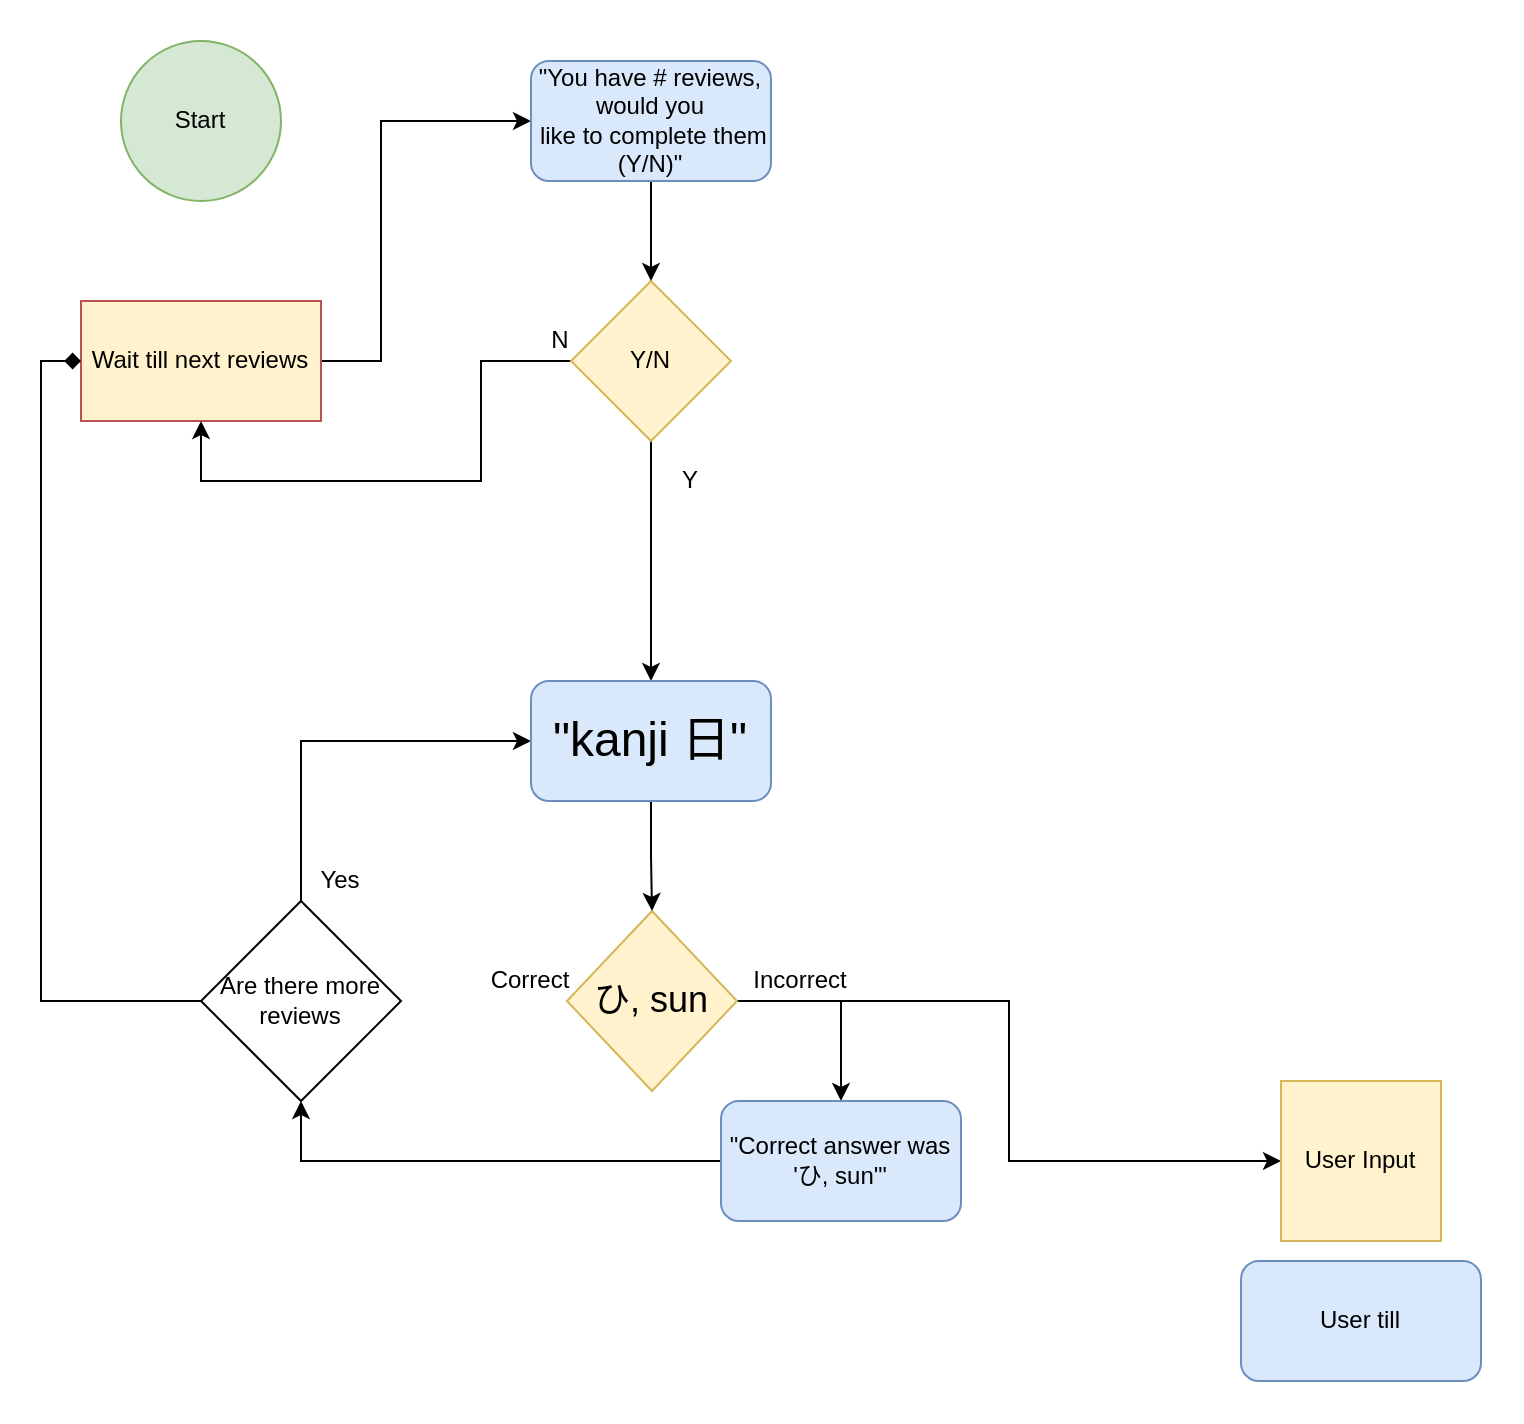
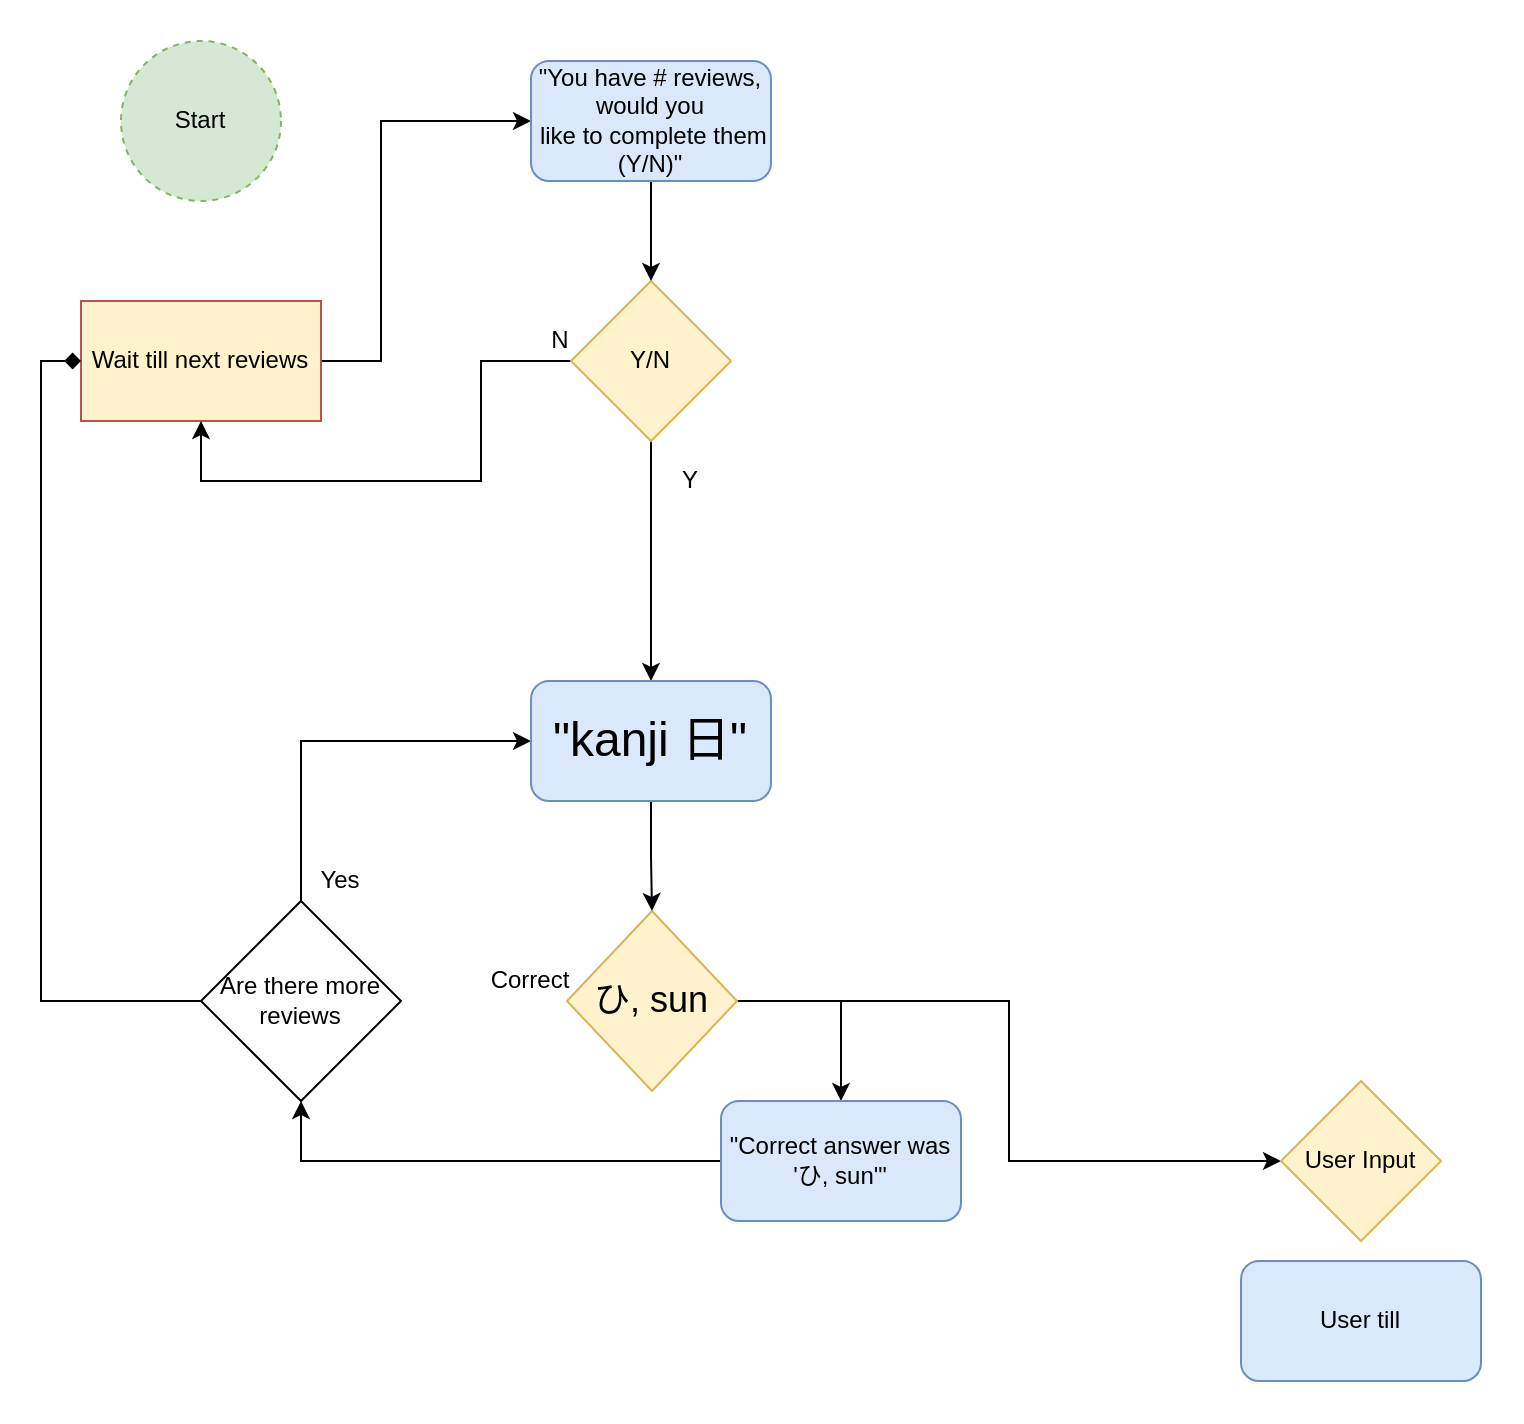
node "Start": style solid -> dashed
node "Incorrect": removed
node "User Input": shape rectangle -> diamond
